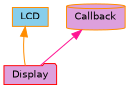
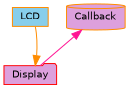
edge "Display" -> "LCD": reversed
